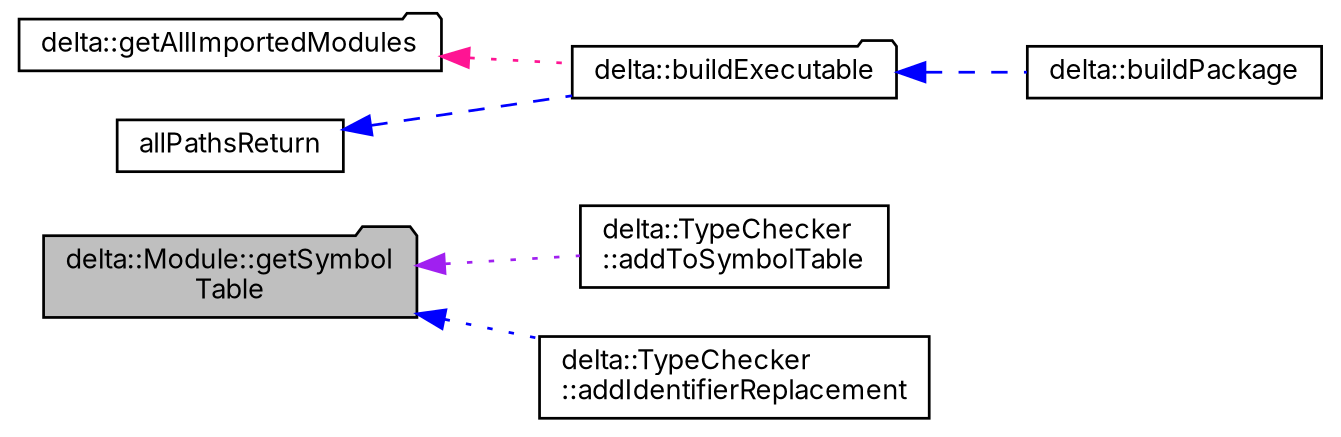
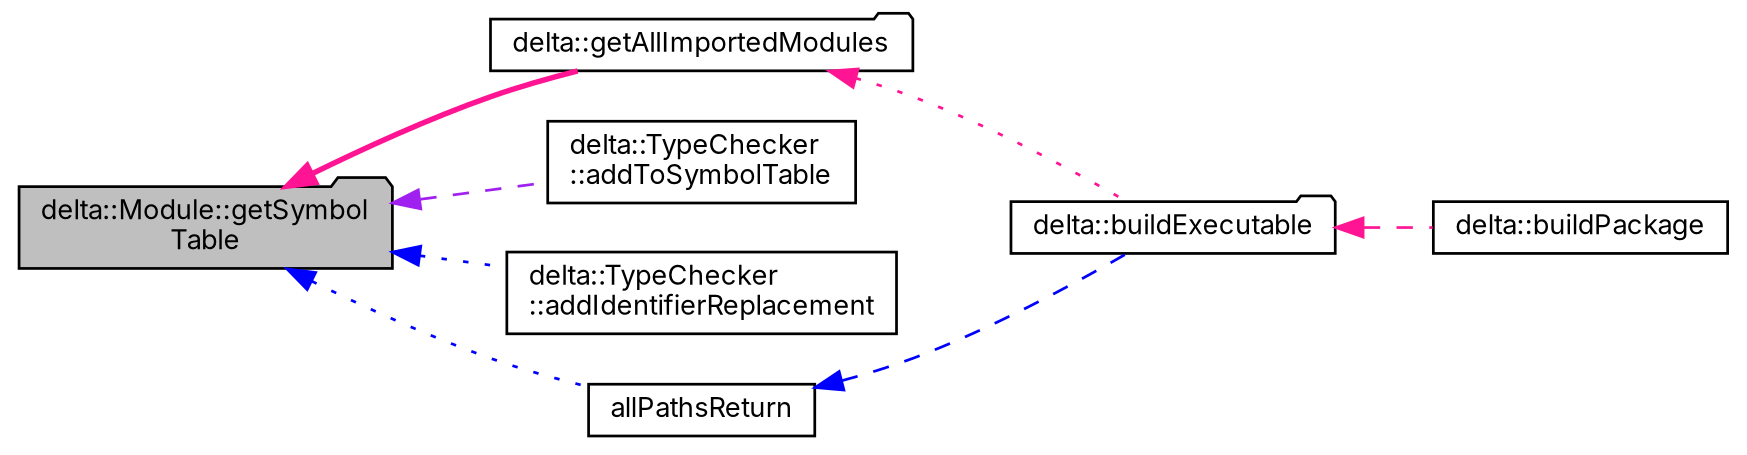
edge "delta::buildPackage" -> "delta::buildExecutable": color blue -> deeppink
edge "delta::getAllImportedModules" -> "delta::Module::getSymbol Table": added
edge "delta::TypeChecker ::addToSymbolTable" -> "delta::Module::getSymbol Table": style dotted -> dashed
edge "allPathsReturn" -> "delta::Module::getSymbol Table": added
